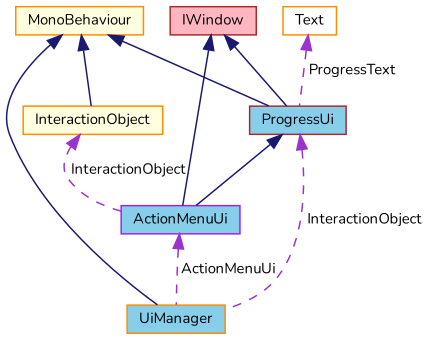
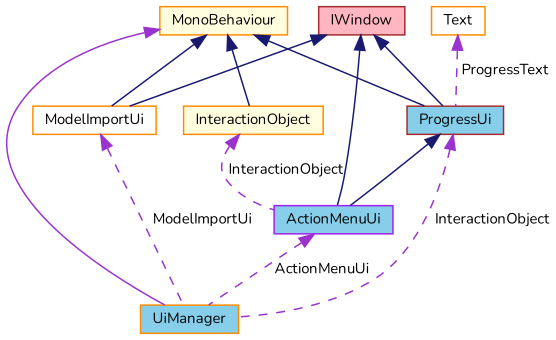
node "ModelImportUi": added
edge "UiManager" -> "MonoBehaviour": color midnightblue -> darkorchid3
